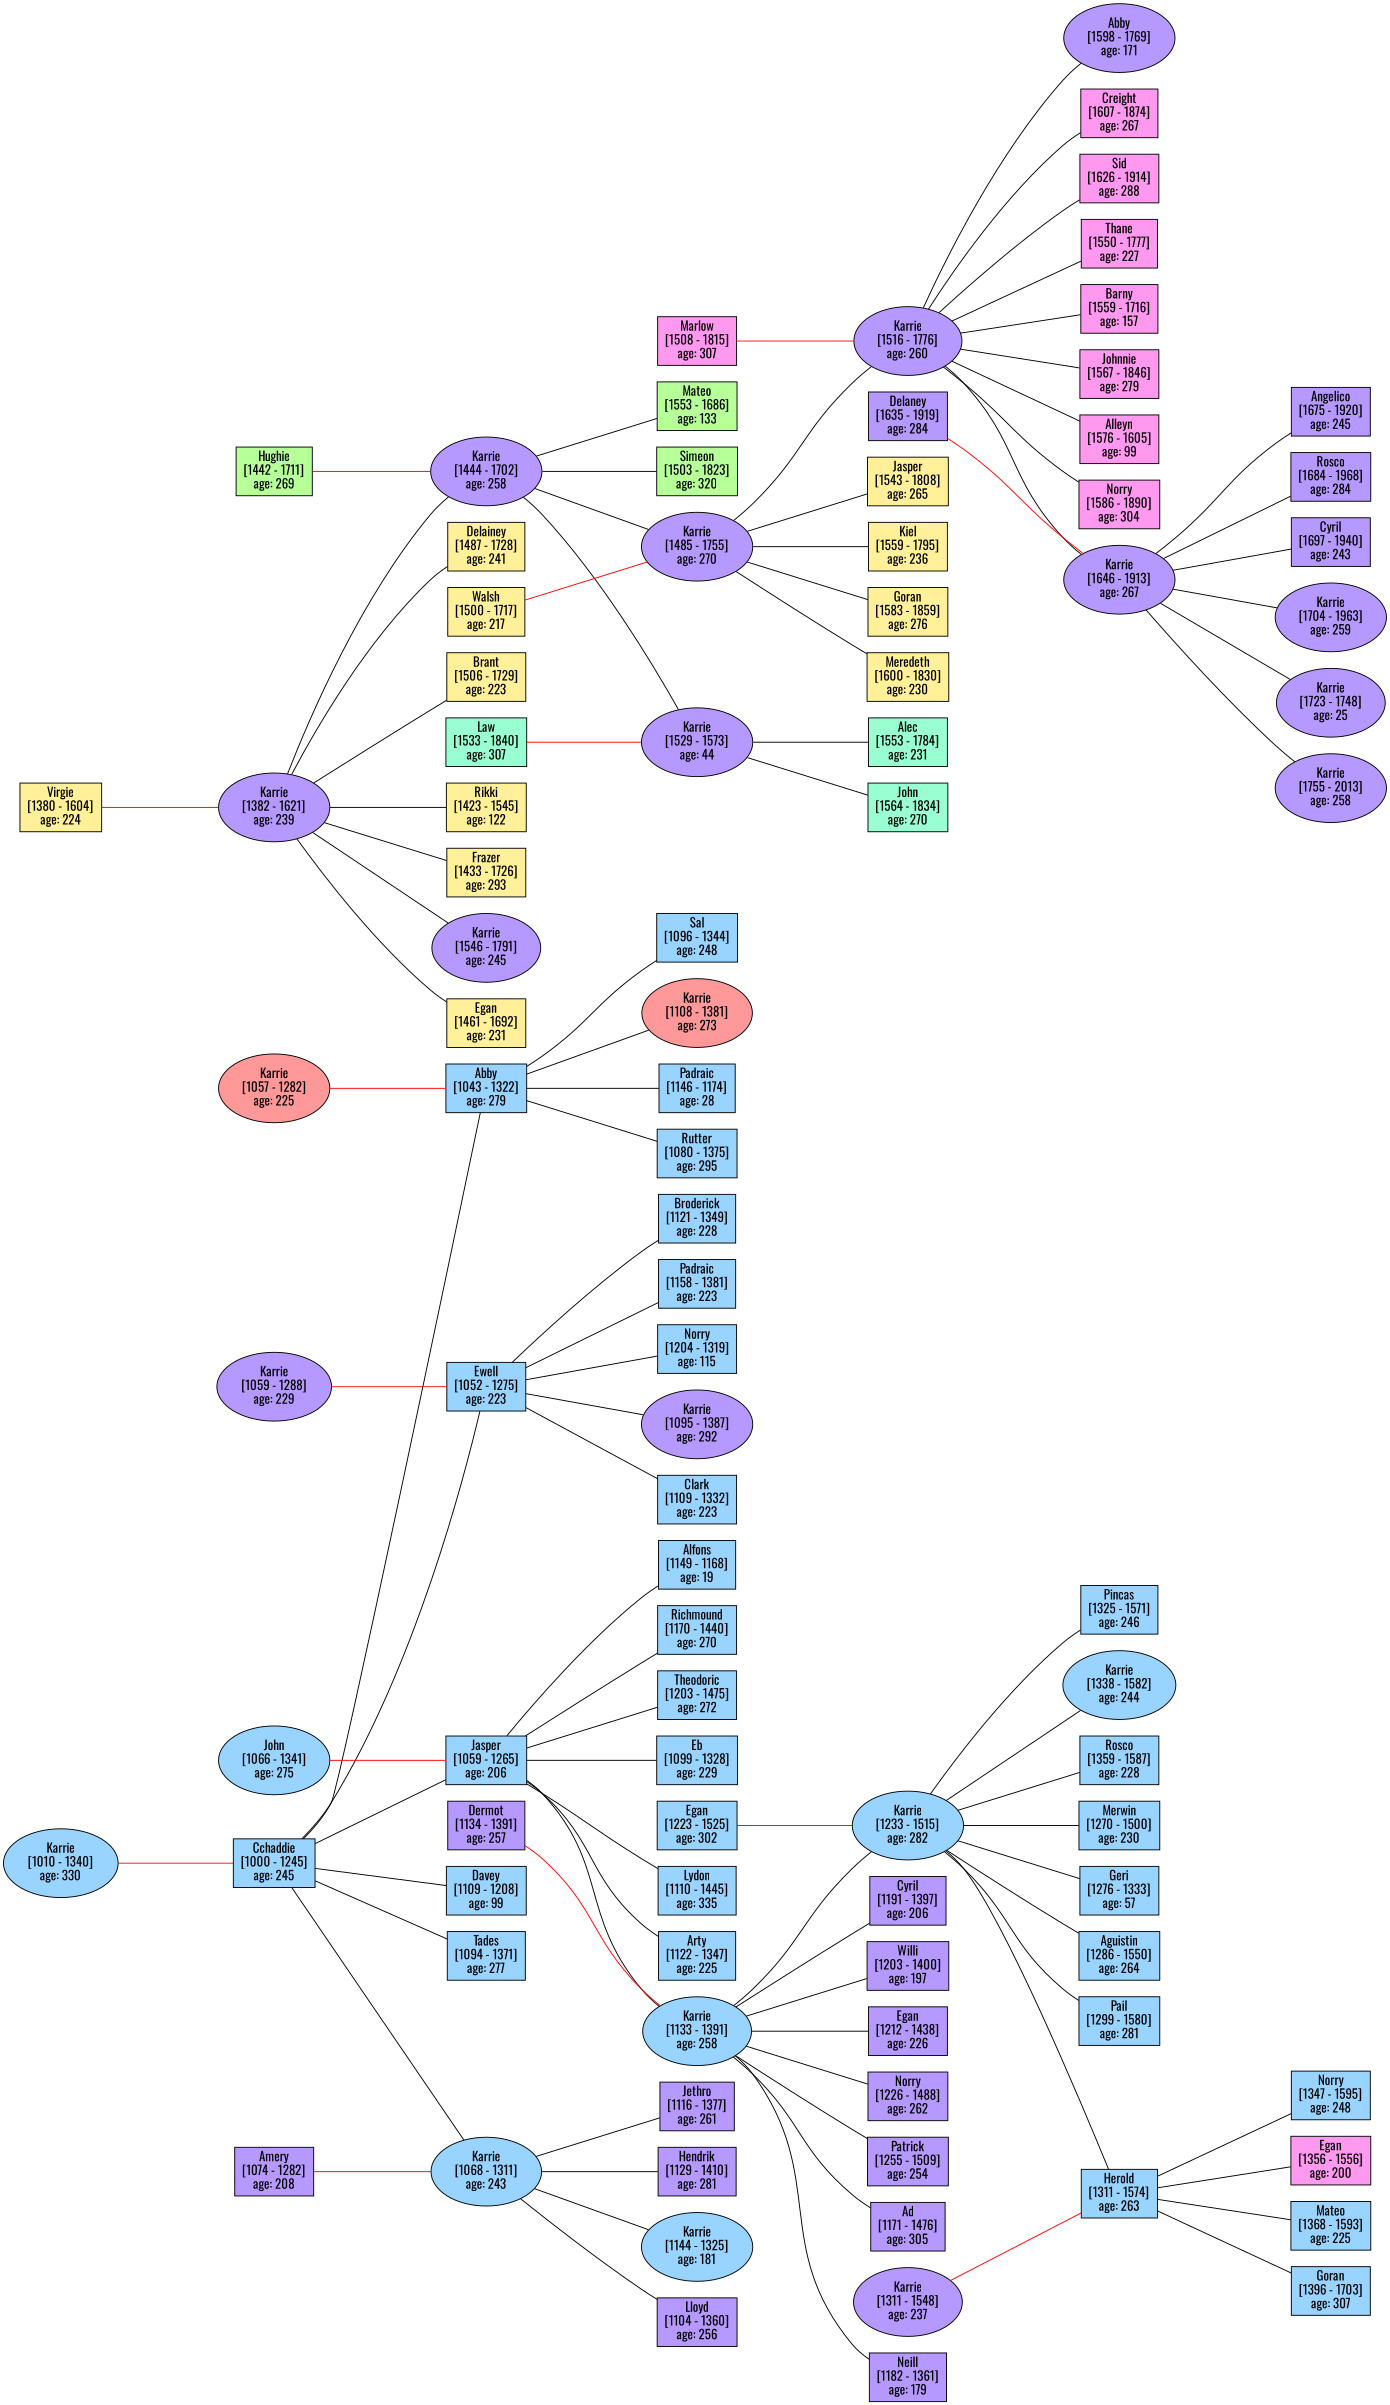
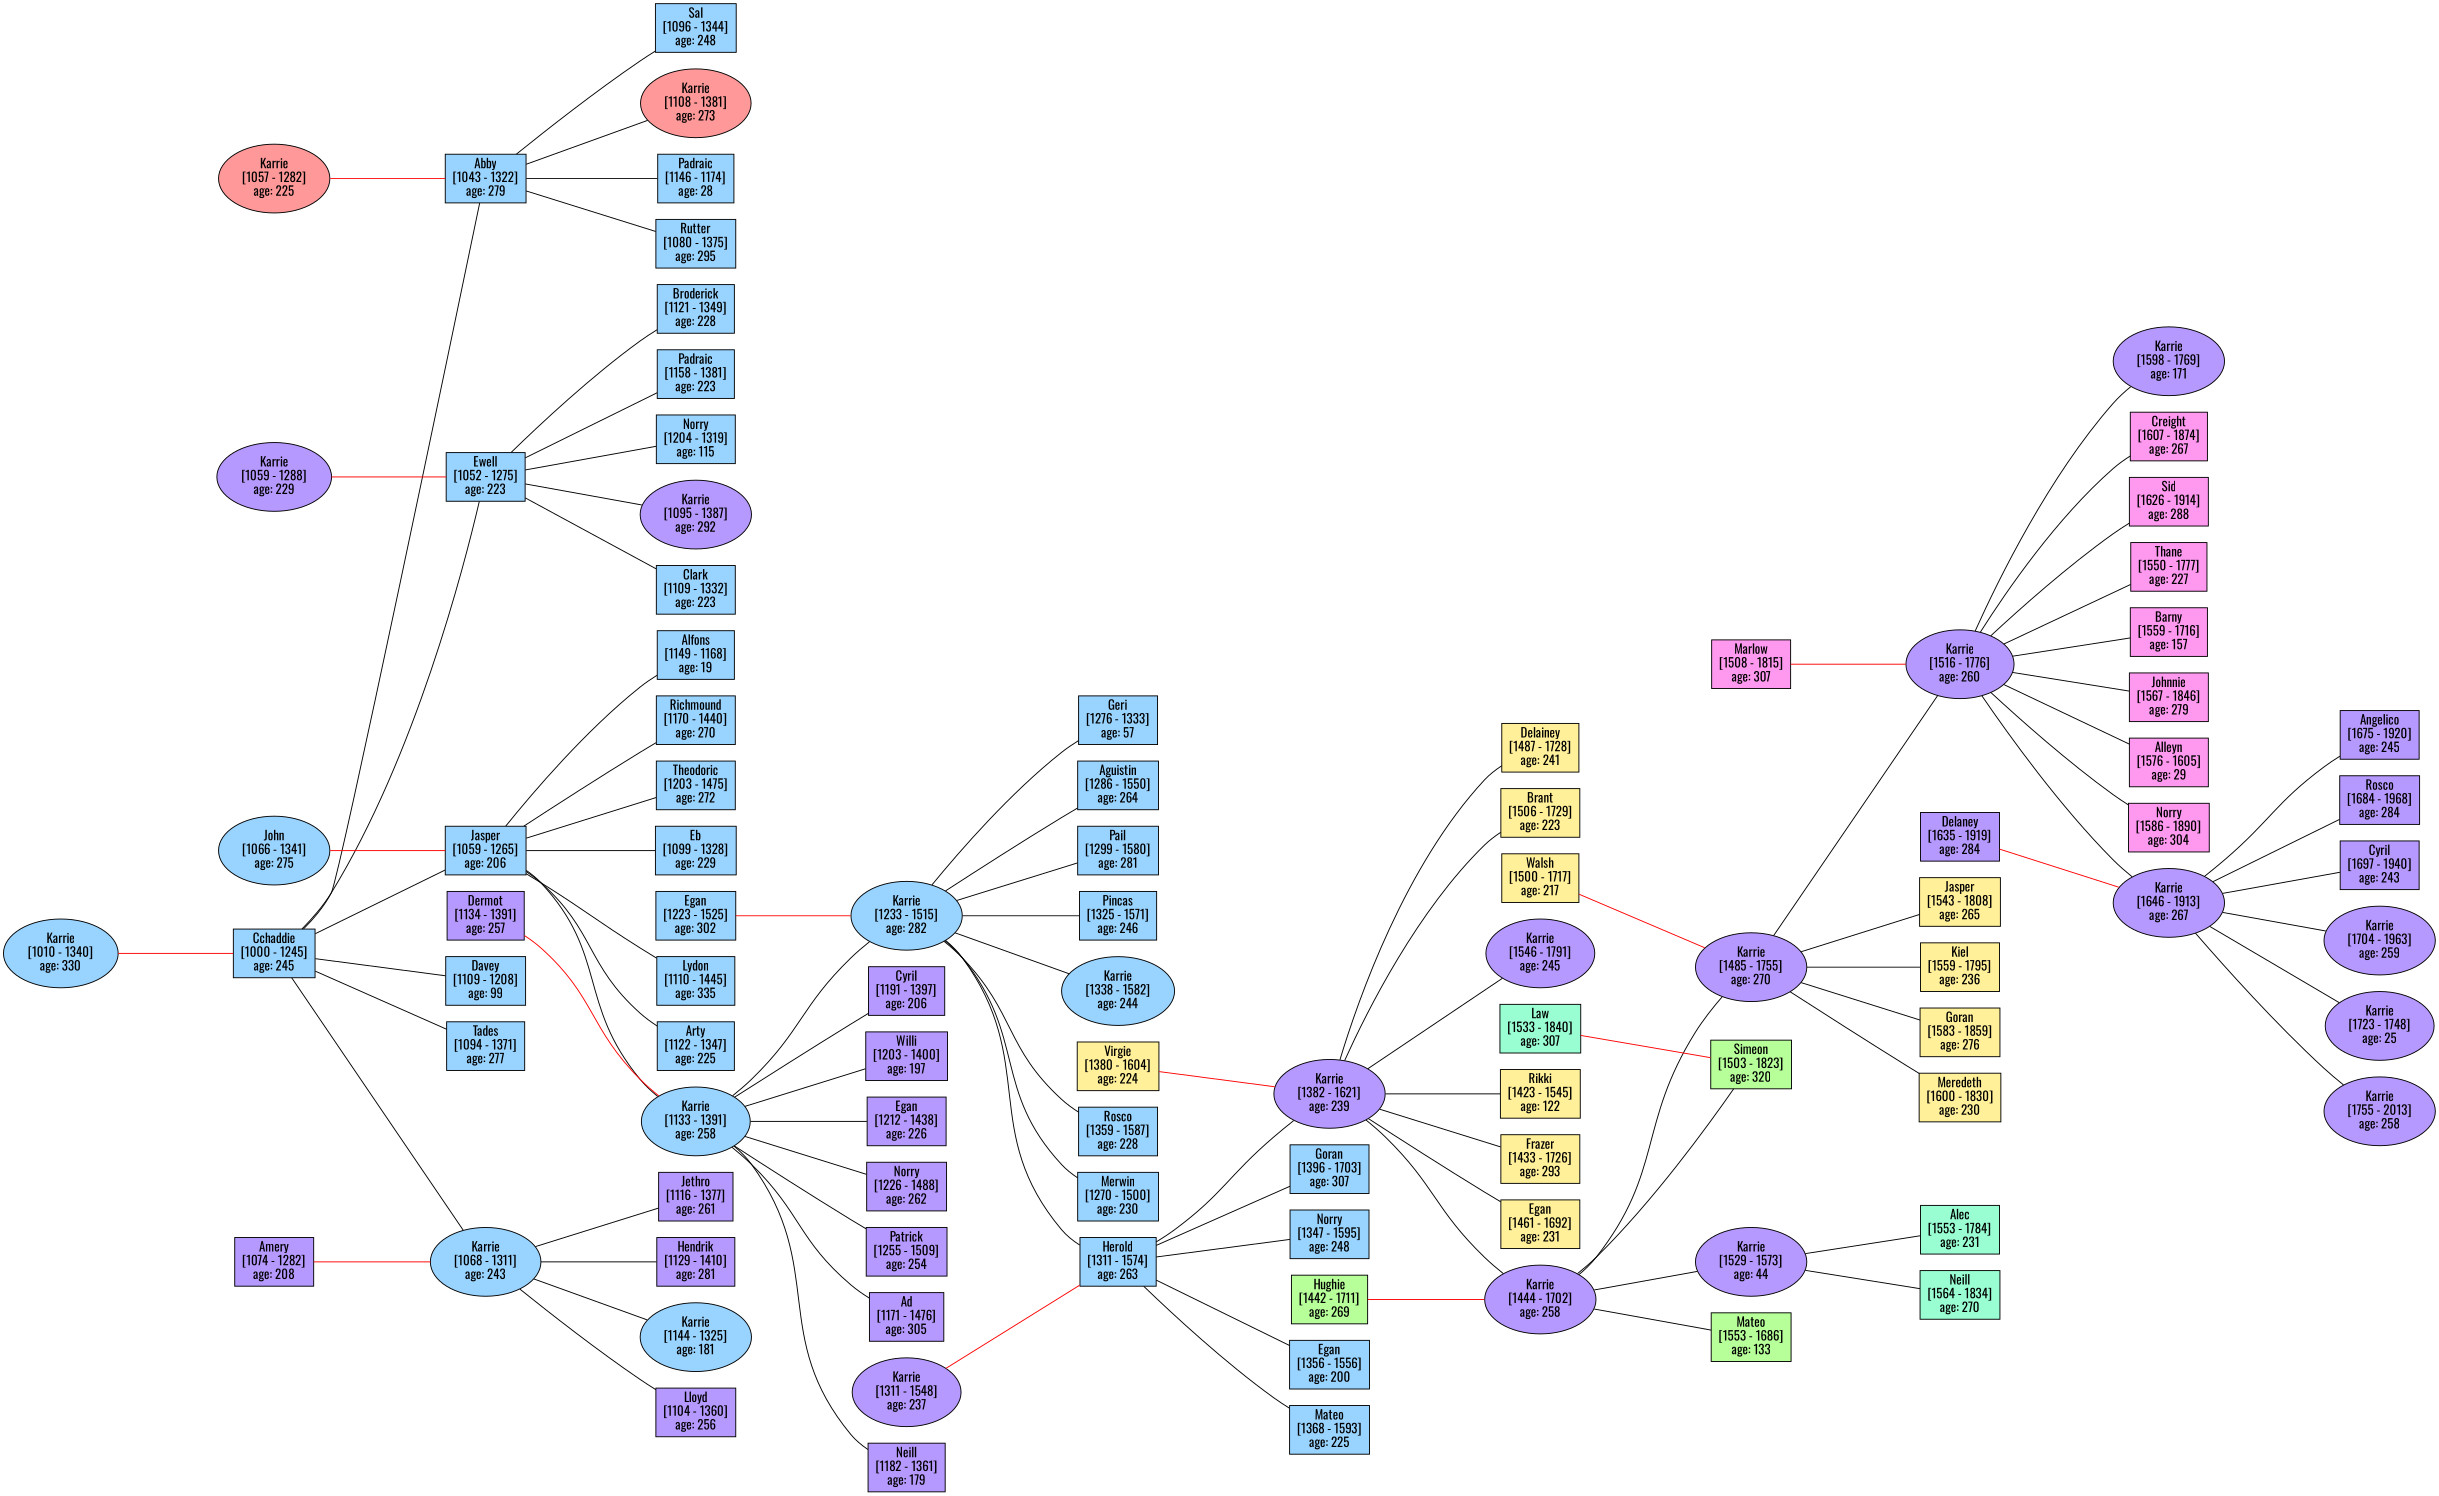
node "Abby [1598 - 1769] age: 171": label "Abby [1598 - 1769] age: 171" -> "Karrie [1598 - 1769] age: 171"
node "Alleyn [1576 - 1605] age: 99": label "Alleyn [1576 - 1605] age: 99" -> "Alleyn [1576 - 1605] age: 29"
edge "Law [1533 - 1840] age: 307" -- "Karrie [1529 - 1573] age: 44": now "Law [1533 - 1840] age: 307" -- "Simeon [1503 - 1823] age: 320"
node "John [1564 - 1834] age: 270": label "John [1564 - 1834] age: 270" -> "Neill [1564 - 1834] age: 270"
edge "Karrie [1382 - 1621] age: 239" -- "Herold [1311 - 1574] age: 263": added
node "Egan [1356 - 1556] age: 200": fillcolor #ff99f0 -> #99d3ff
